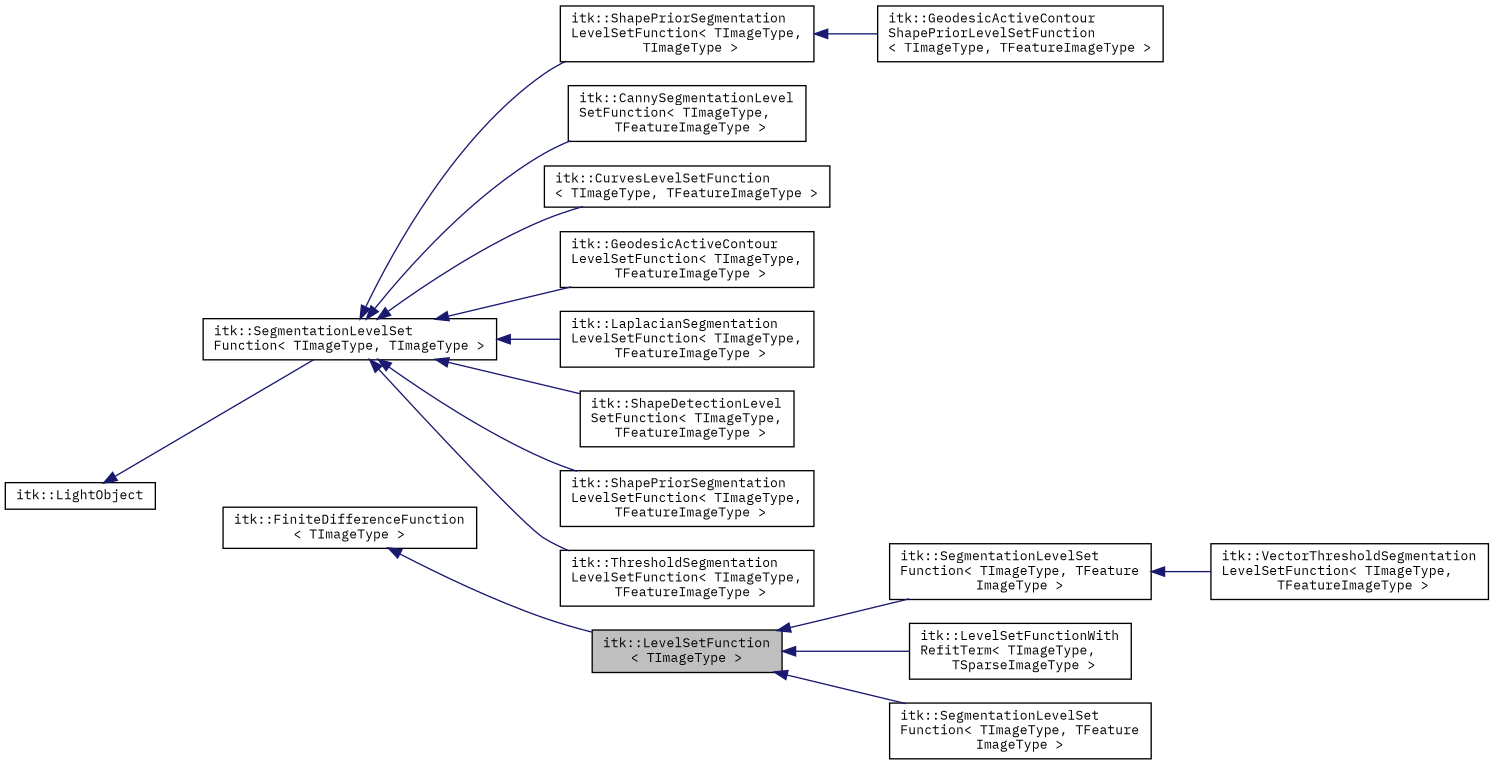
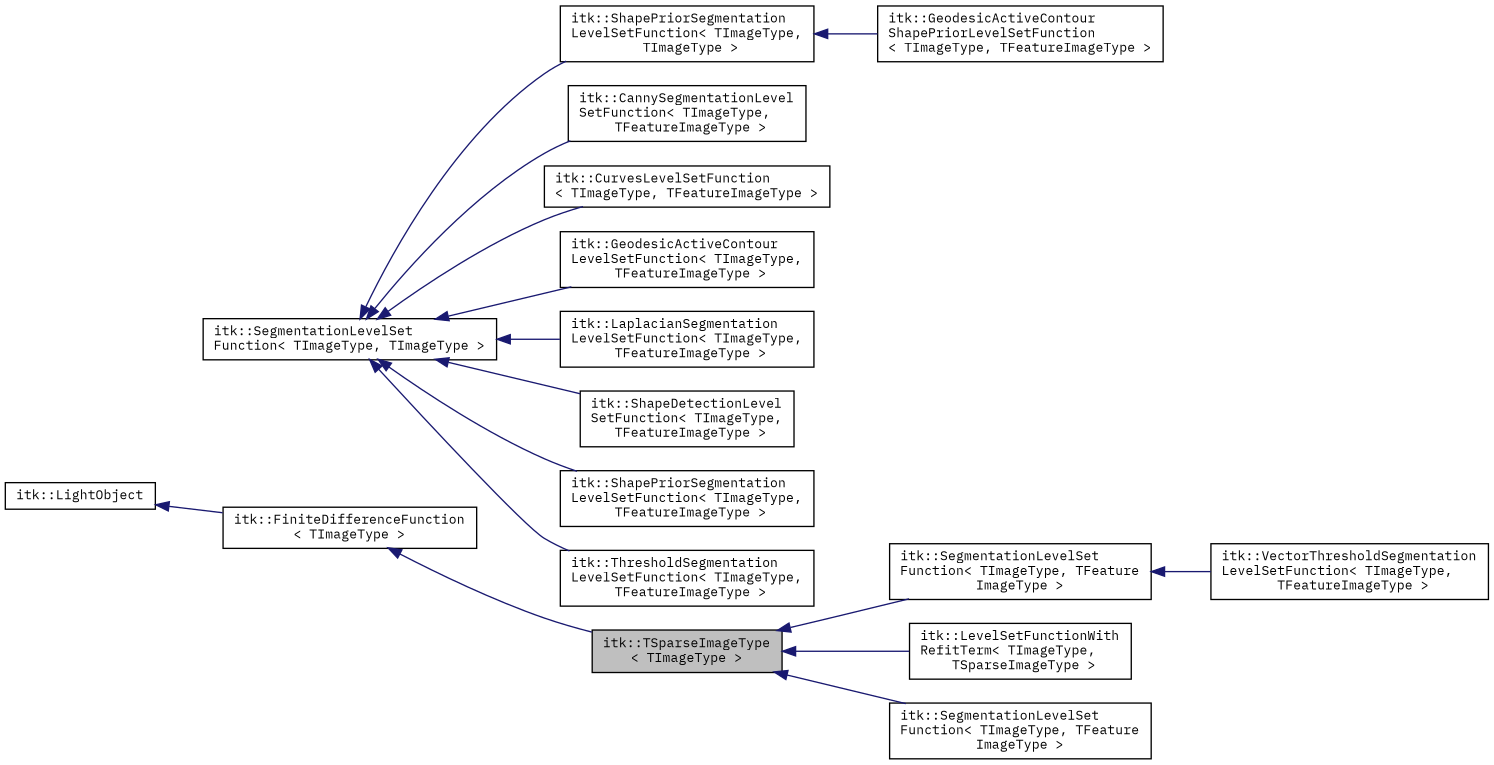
edge "itk::SegmentationLevelSet Function< TImageType, TImageType >" -> "itk::LightObject": now "itk::FiniteDifferenceFunction < TImageType >" -> "itk::LightObject"
node "itk::LevelSetFunction < TImageType >": label "itk::LevelSetFunction < TImageType >" -> "itk::TSparseImageType < TImageType >"
